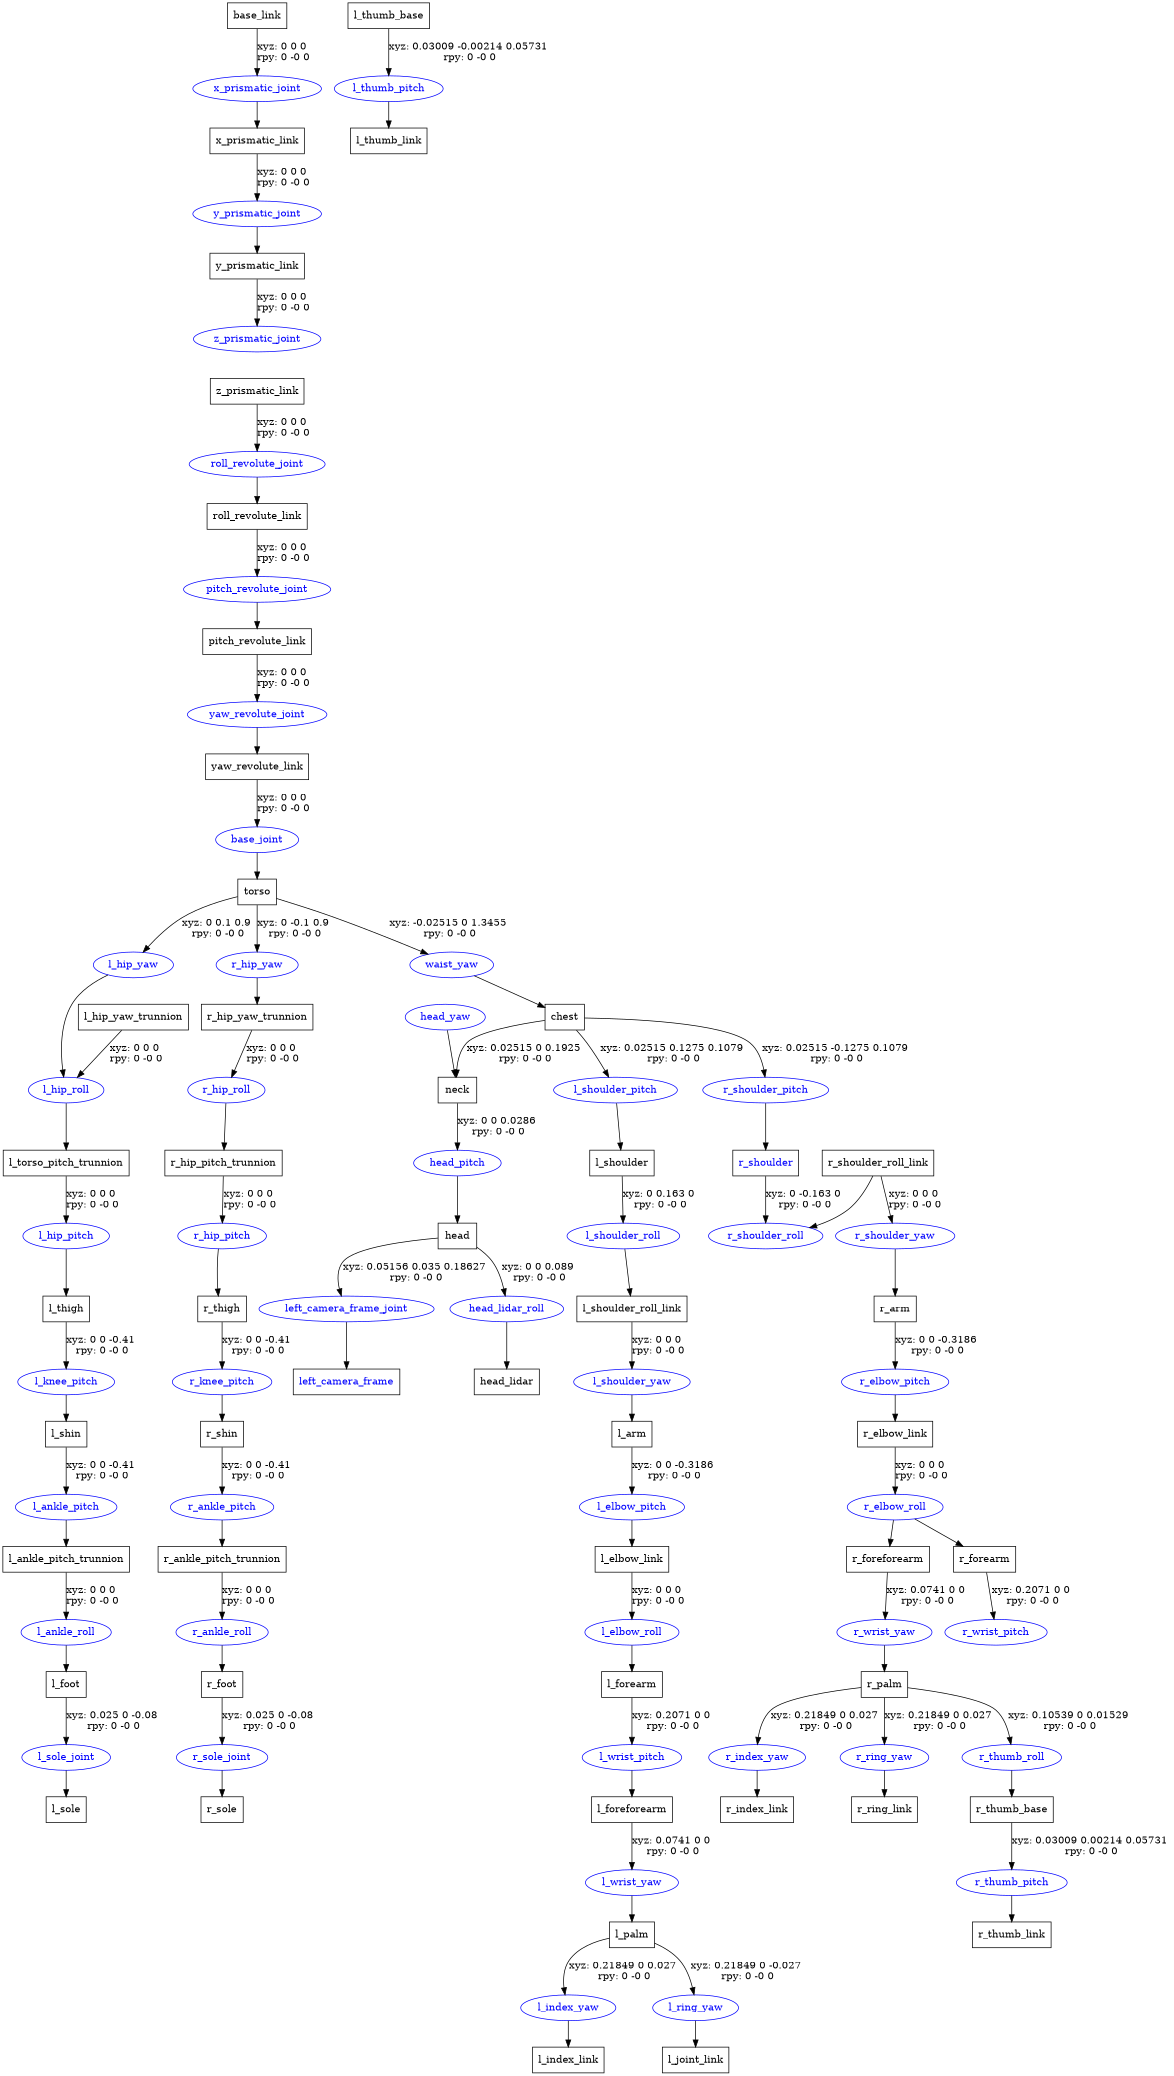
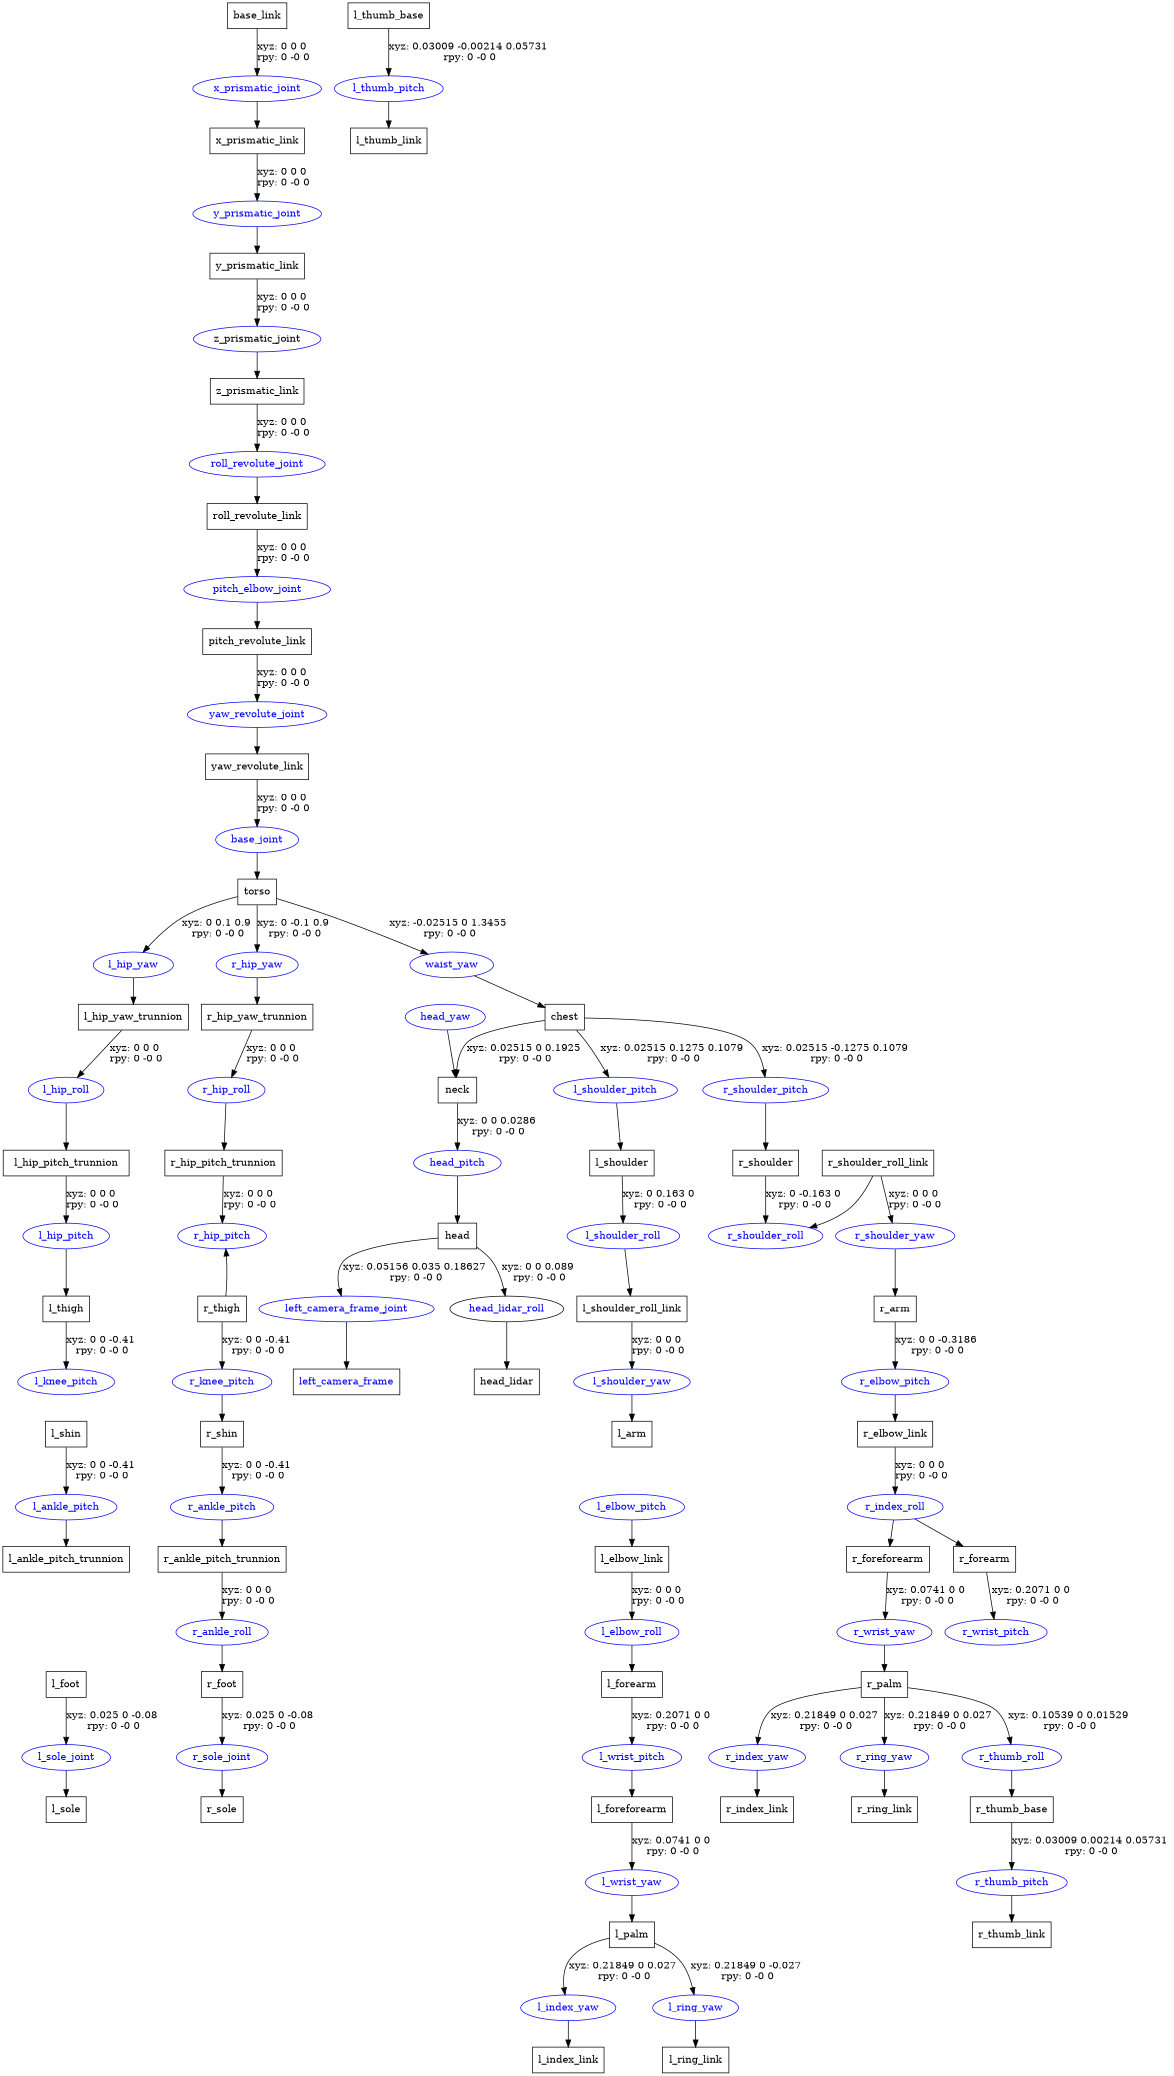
node "z_prismatic_joint": fontcolor blue -> black
edge "z_prismatic_joint" -> "z_prismatic_link": added
node "pitch_revolute_joint": label "pitch_revolute_joint" -> "pitch_elbow_joint"
edge "l_hip_yaw" -> "l_hip_roll": now "l_hip_yaw" -> "l_hip_yaw_trunnion"
node "l_torso_pitch_trunnion": label "l_torso_pitch_trunnion" -> "l_hip_pitch_trunnion"
node "r_shoulder": fontcolor blue -> black
edge "r_hip_pitch" -> "r_thigh": reversed
node "head_lidar_roll": color blue -> black
edge "l_knee_pitch" -> "l_shin": removed
edge "l_arm" -> "l_elbow_pitch": removed, label "xyz: 0 0 -0.3186 rpy: 0 -0 0"
node "r_elbow_roll": label "r_elbow_roll" -> "r_index_roll"
node "l_ankle_roll": removed
node "l_joint_link": label "l_joint_link" -> "l_ring_link"
